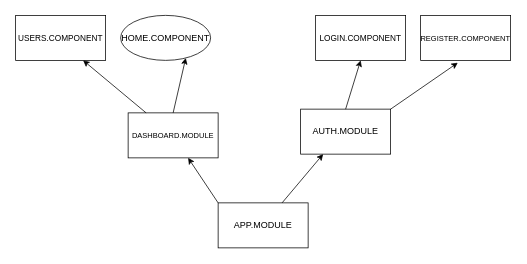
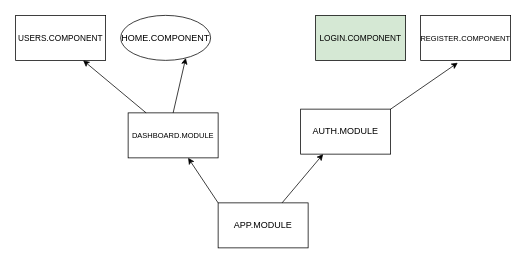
node "LOGIN.COMPONENT": fillcolor #ffffff -> #d5e8d4
edge "AUTH.MODULE" -> "LOGIN.COMPONENT": removed
